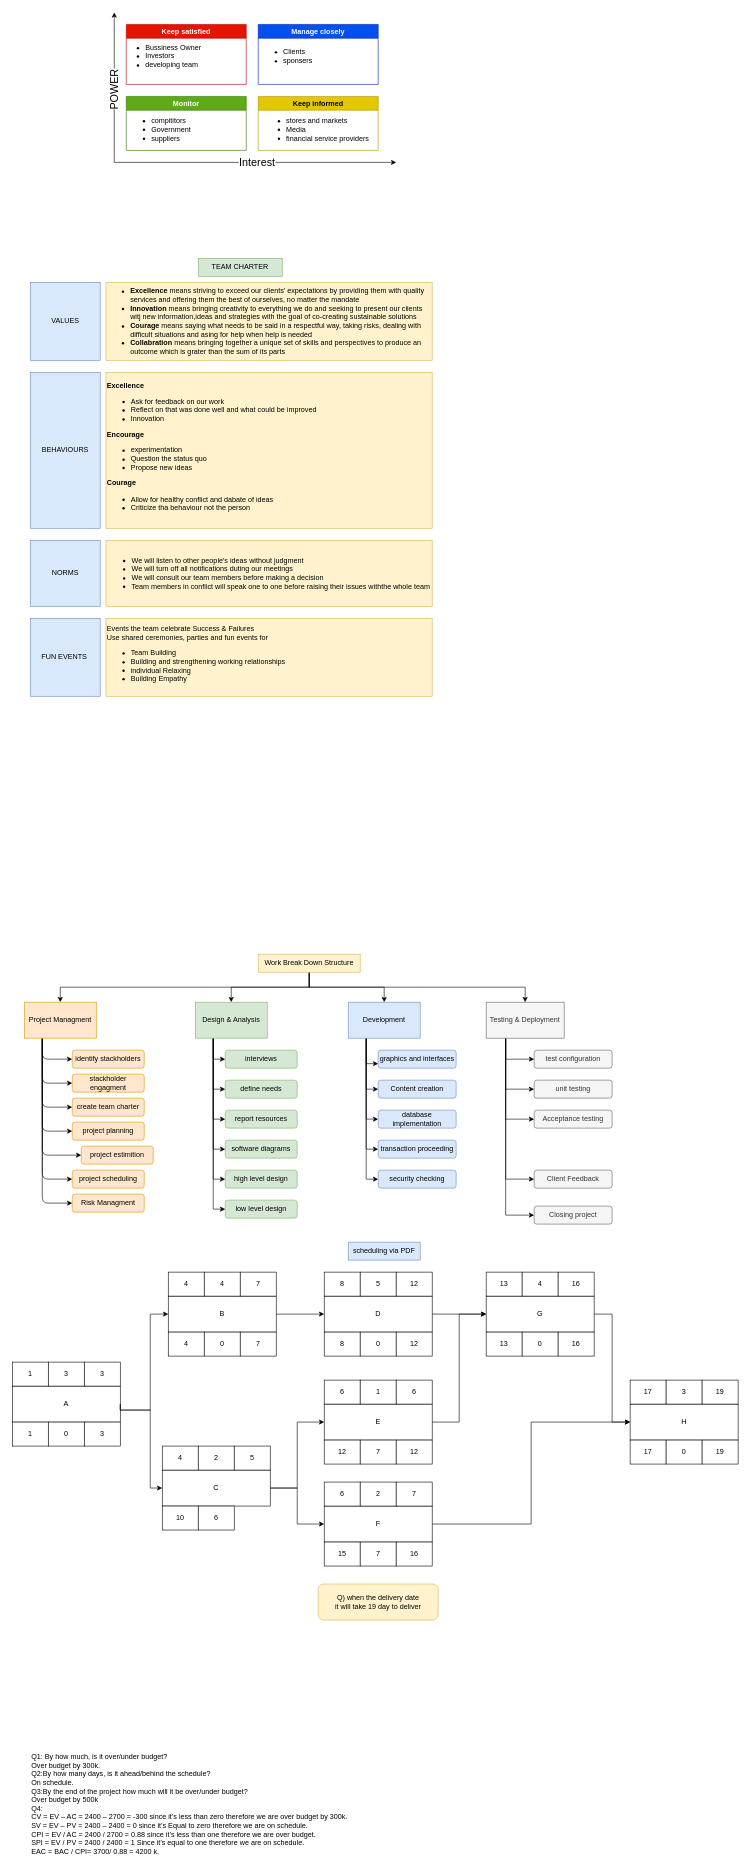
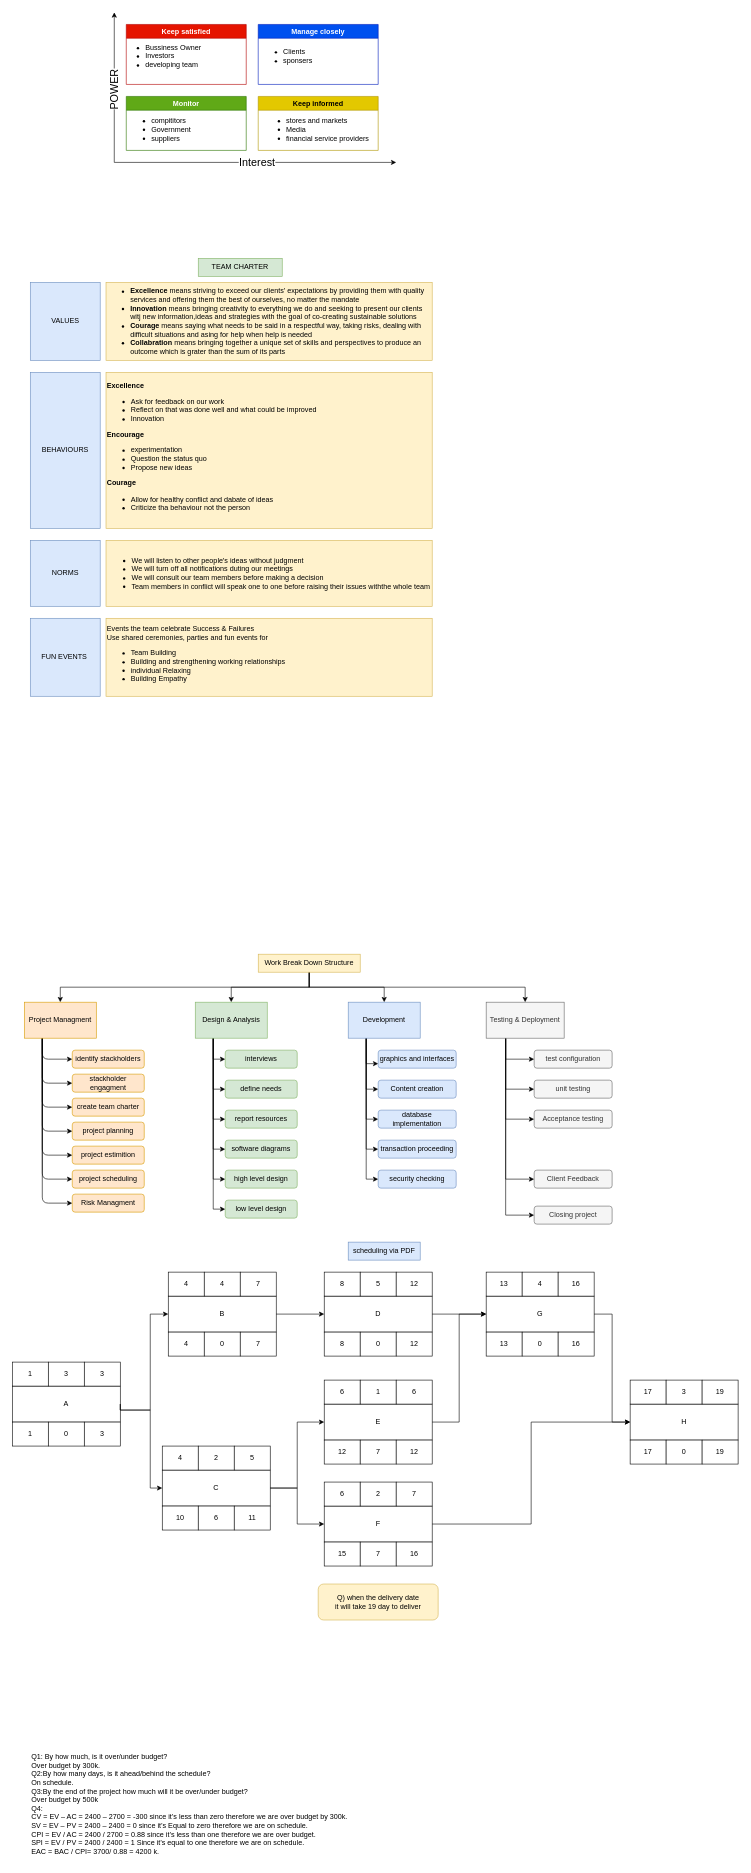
node "project estimition": moved (117, 1155) -> (108, 1155)
node "11": added
